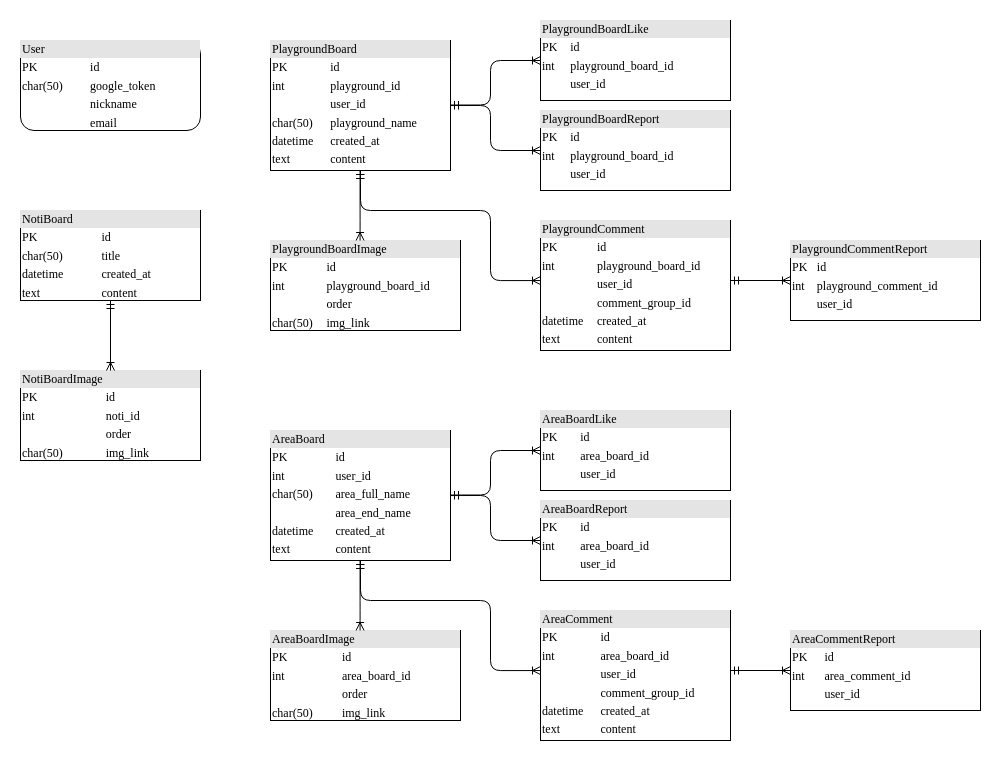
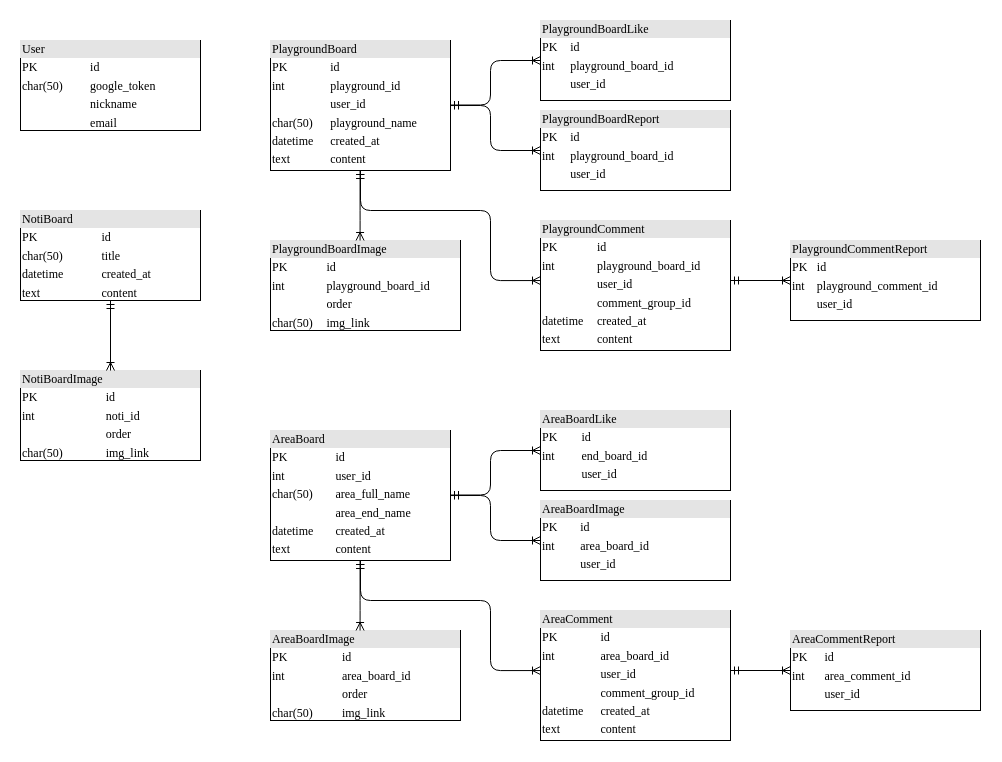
node "User PK id char(50) google_token nickname email": shape rounded rectangle -> rectangle
node "AreaBoardLike PK id int area_board_id user_id": label "AreaBoardLike PK id int area_board_id user_id" -> "AreaBoardLike PK id int end_board_id user_id"
node "AreaBoardReport PK id int area_board_id user_id": label "AreaBoardReport PK id int area_board_id user_id" -> "AreaBoardImage PK id int area_board_id user_id"
